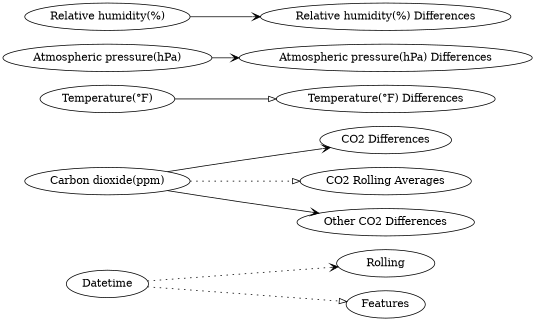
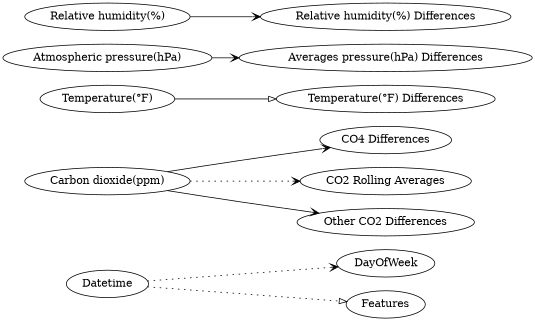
node "Atmospheric pressure(hPa) Differences": label "Atmospheric pressure(hPa) Differences" -> "Averages pressure(hPa) Differences"
node "CO2 Differences": label "CO2 Differences" -> "CO4 Differences"
edge "Carbon dioxide(ppm)" -> "CO2 Rolling Averages": arrowhead onormal -> vee
node "Rolling": label "Rolling" -> "DayOfWeek"
